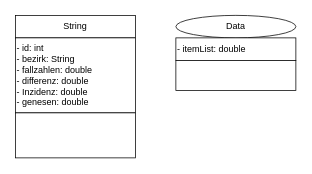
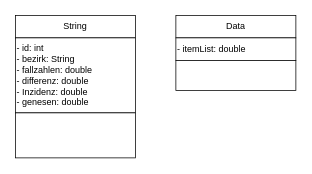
node "Data": shape ellipse -> rectangle
